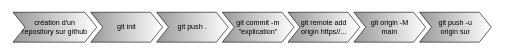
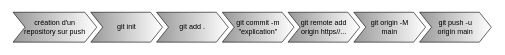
node "création d'un repository sur github": label "création d'un repository sur github" -> "création d'un repository sur push"
node "git push .": label "git push ." -> "git add ."
node "git push -u origin sur": label "git push -u origin sur" -> "git push -u origin main"
